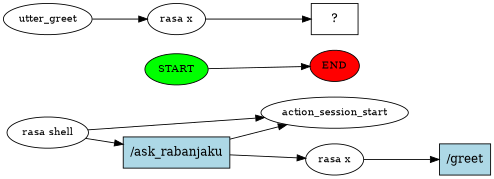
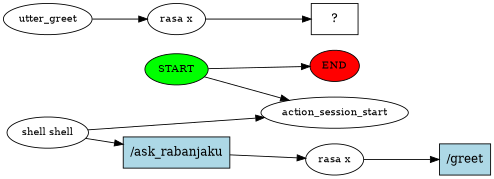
node "rasa shell": label "rasa shell" -> "shell shell"
edge "/ask_rabanjaku" -> "action_session_start": now "START" -> "action_session_start"
